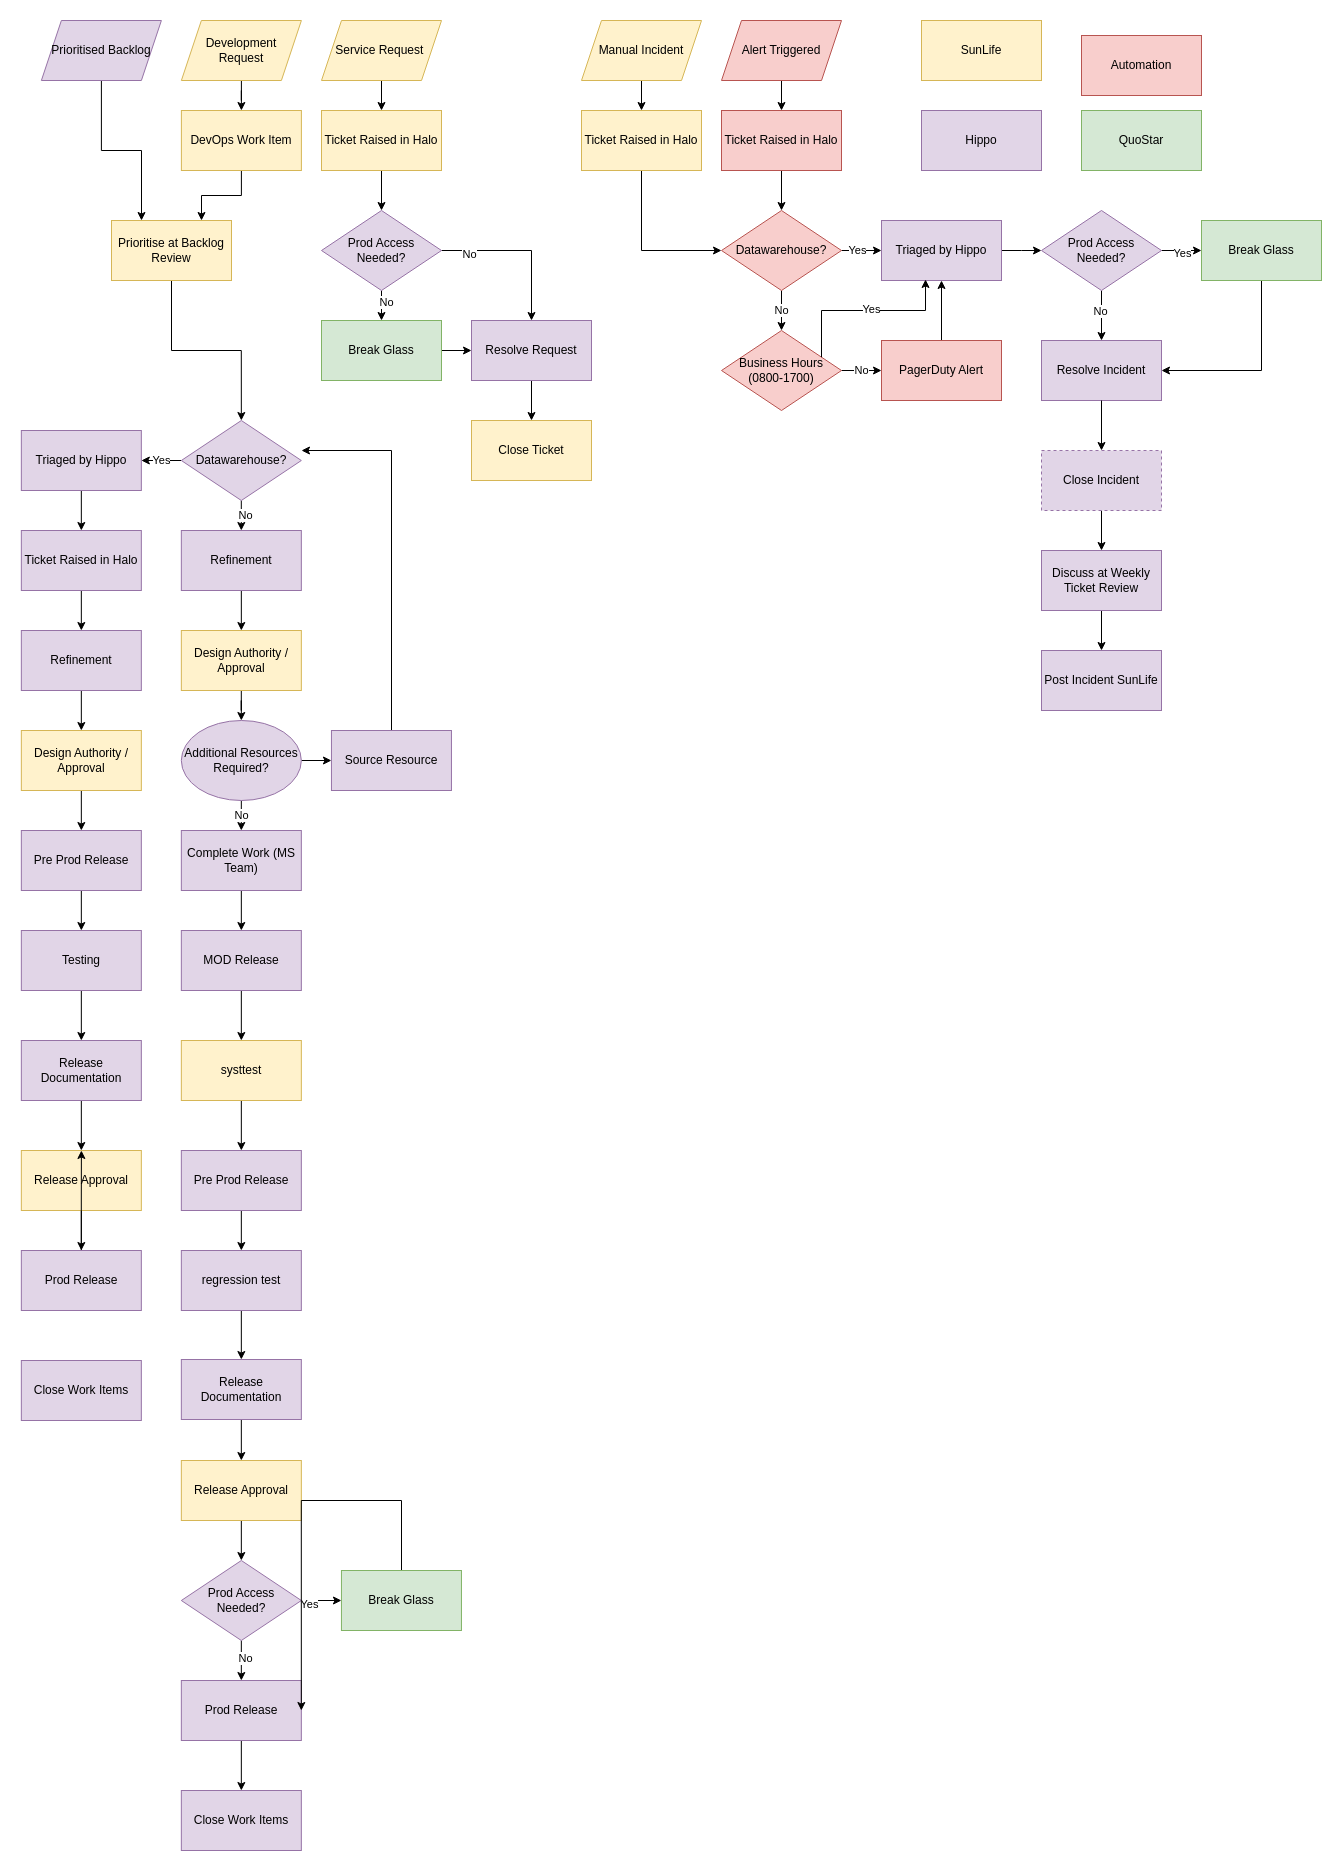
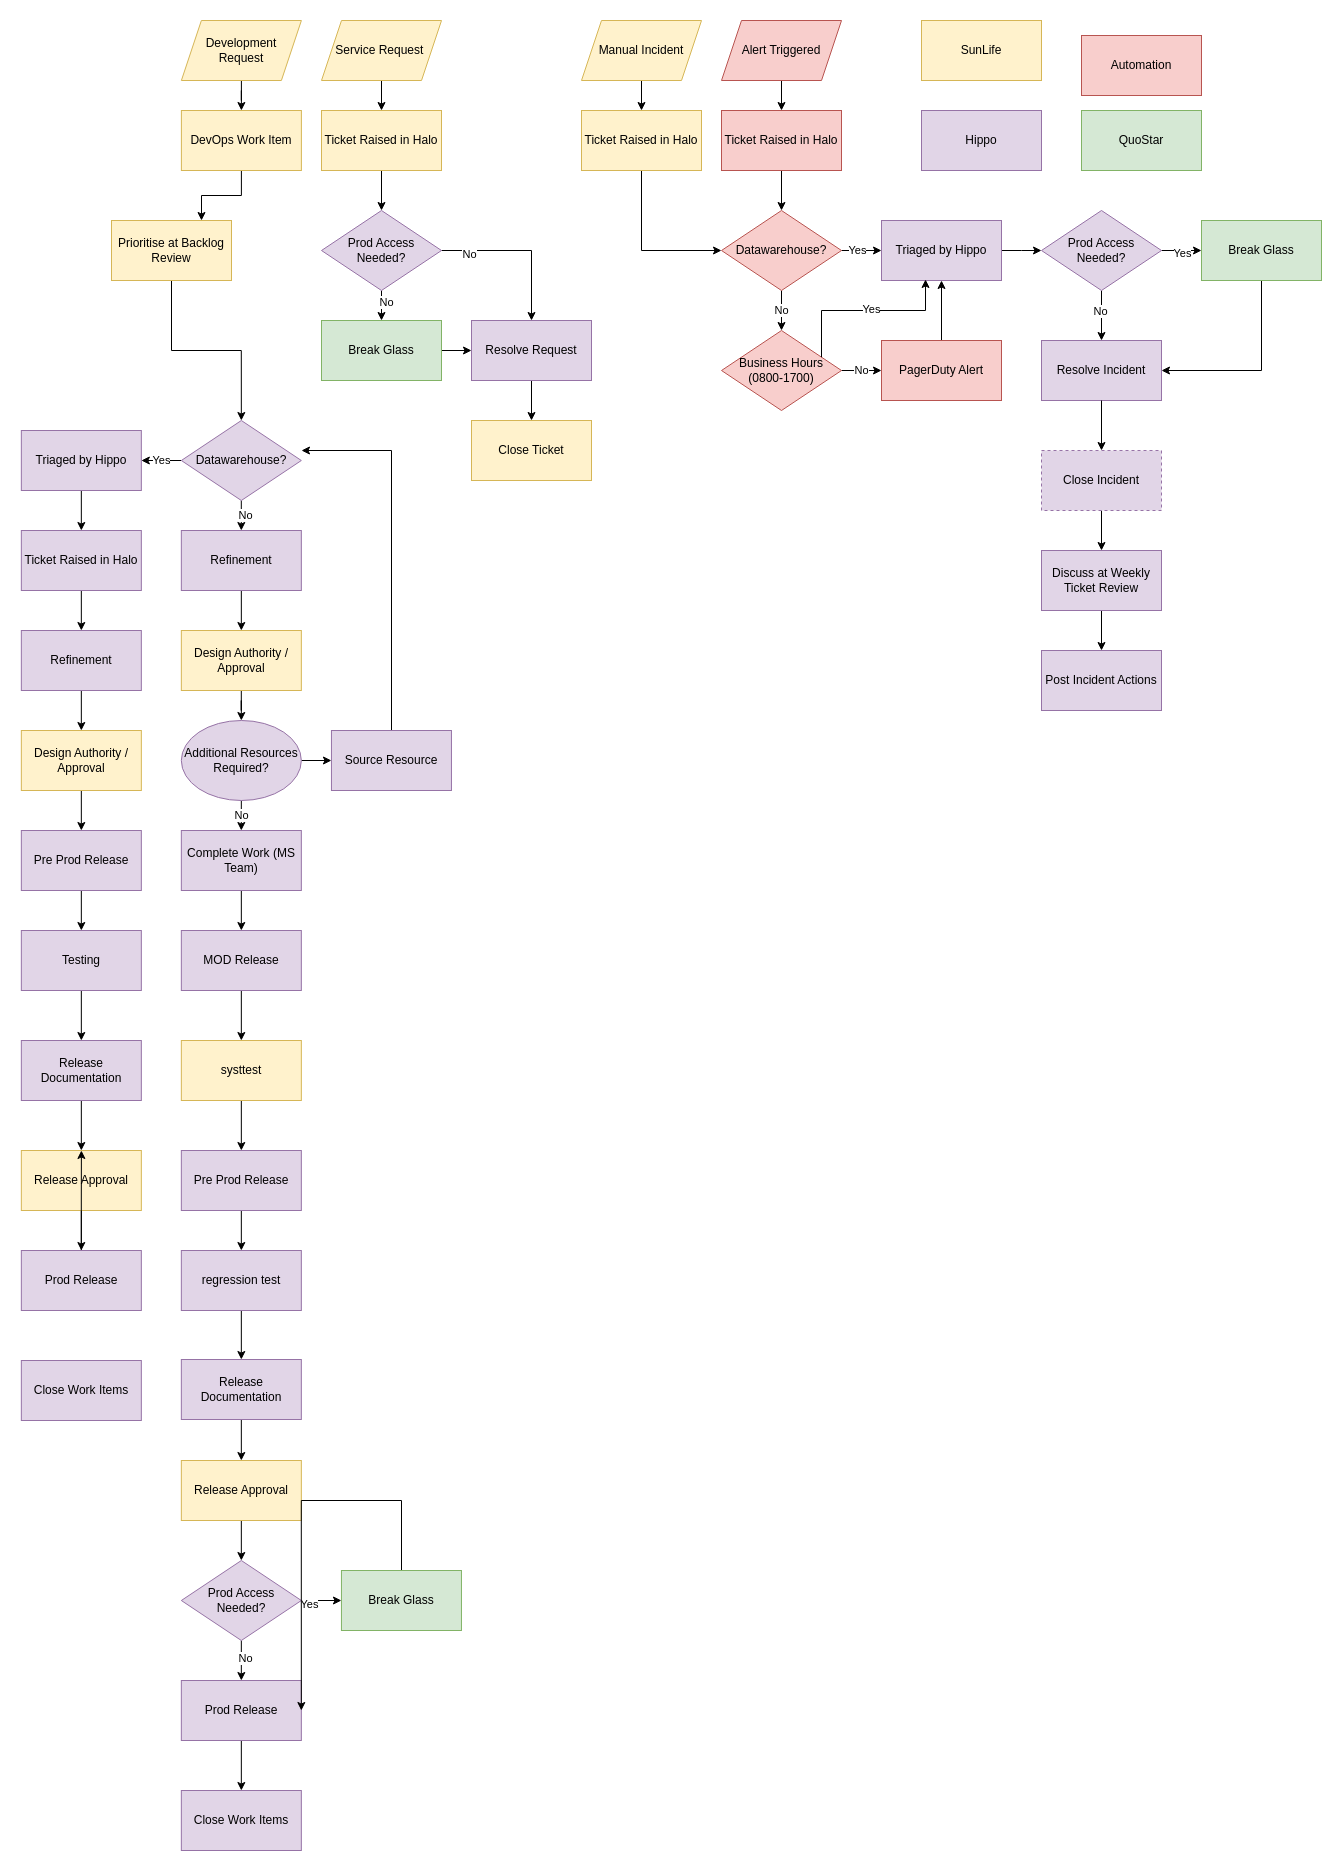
node "Prioritised Backlog": removed
edge "Prioritised Backlog" -> "Prioritise at Backlog Review": removed
node "Post Incident SunLife": label "Post Incident SunLife" -> "Post Incident Actions"
